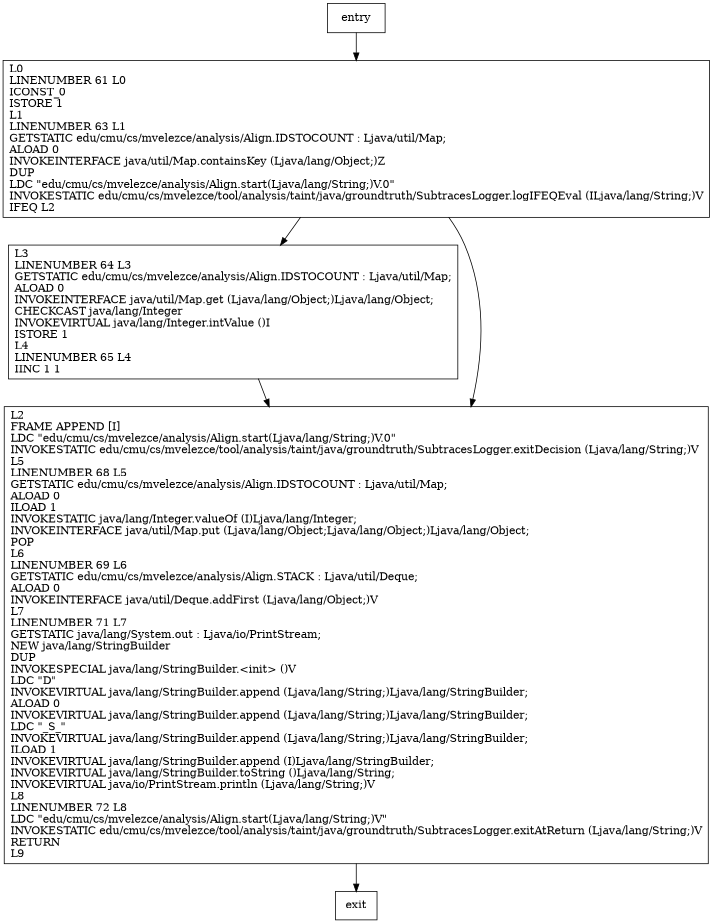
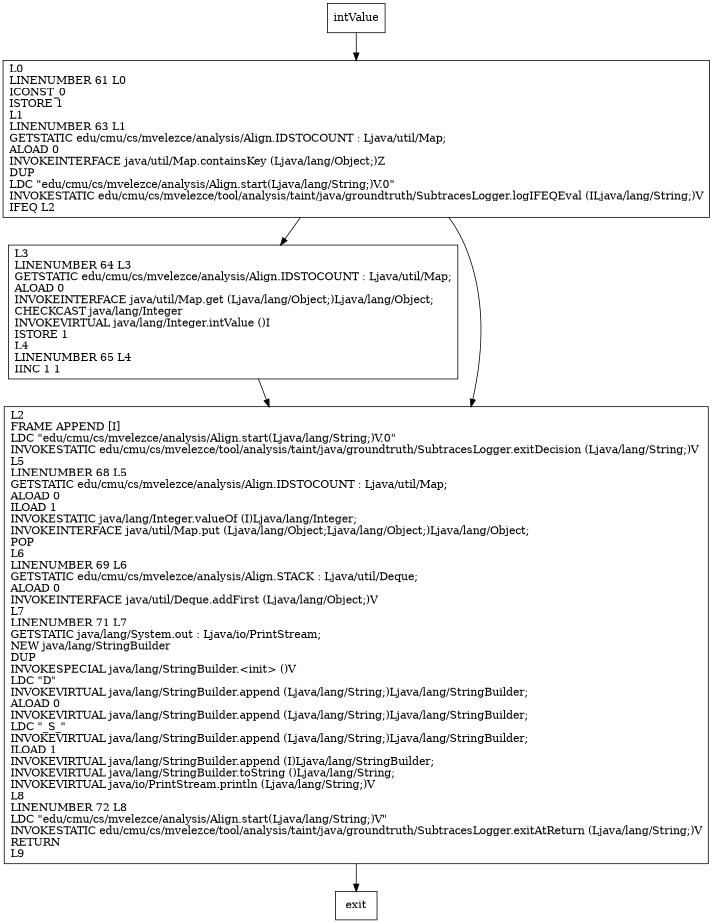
node "entry": label "entry" -> "intValue"
